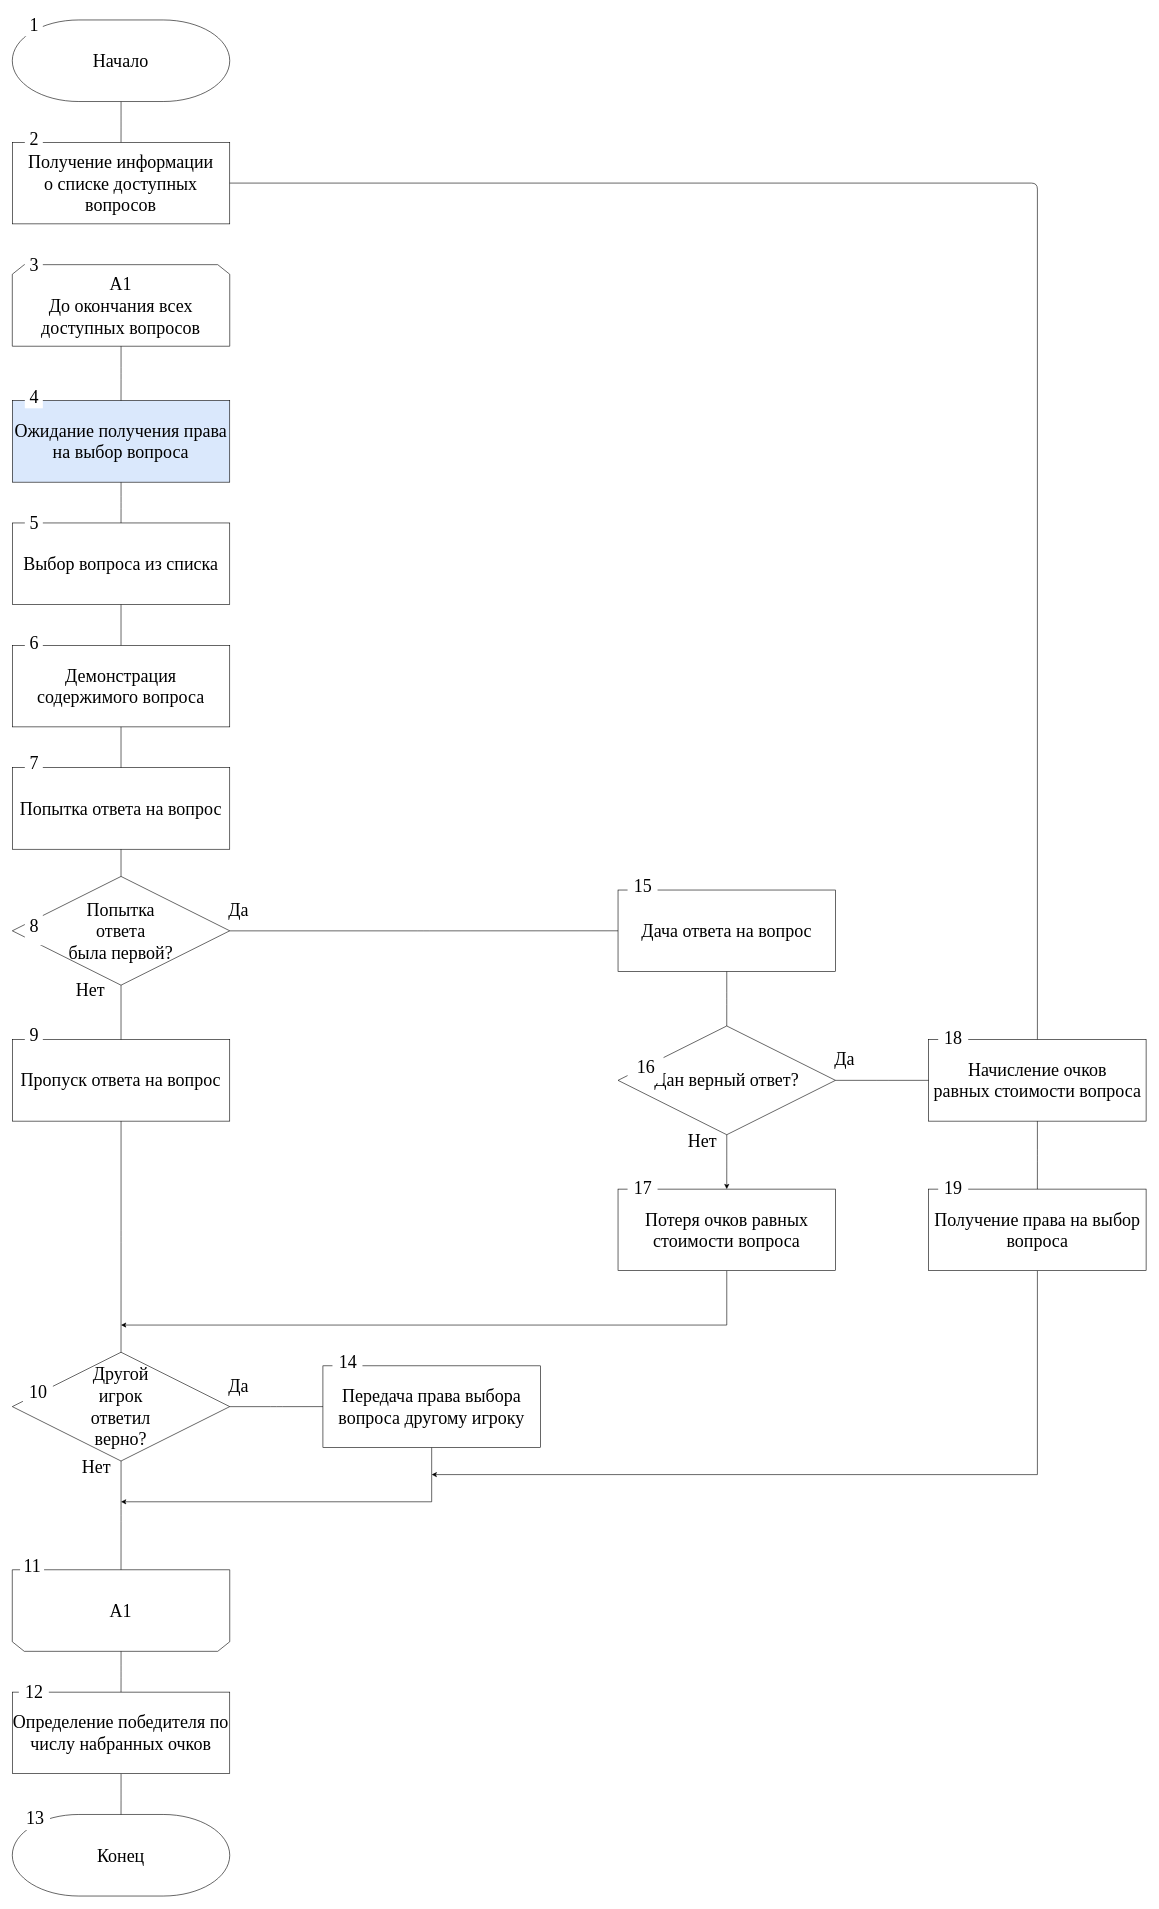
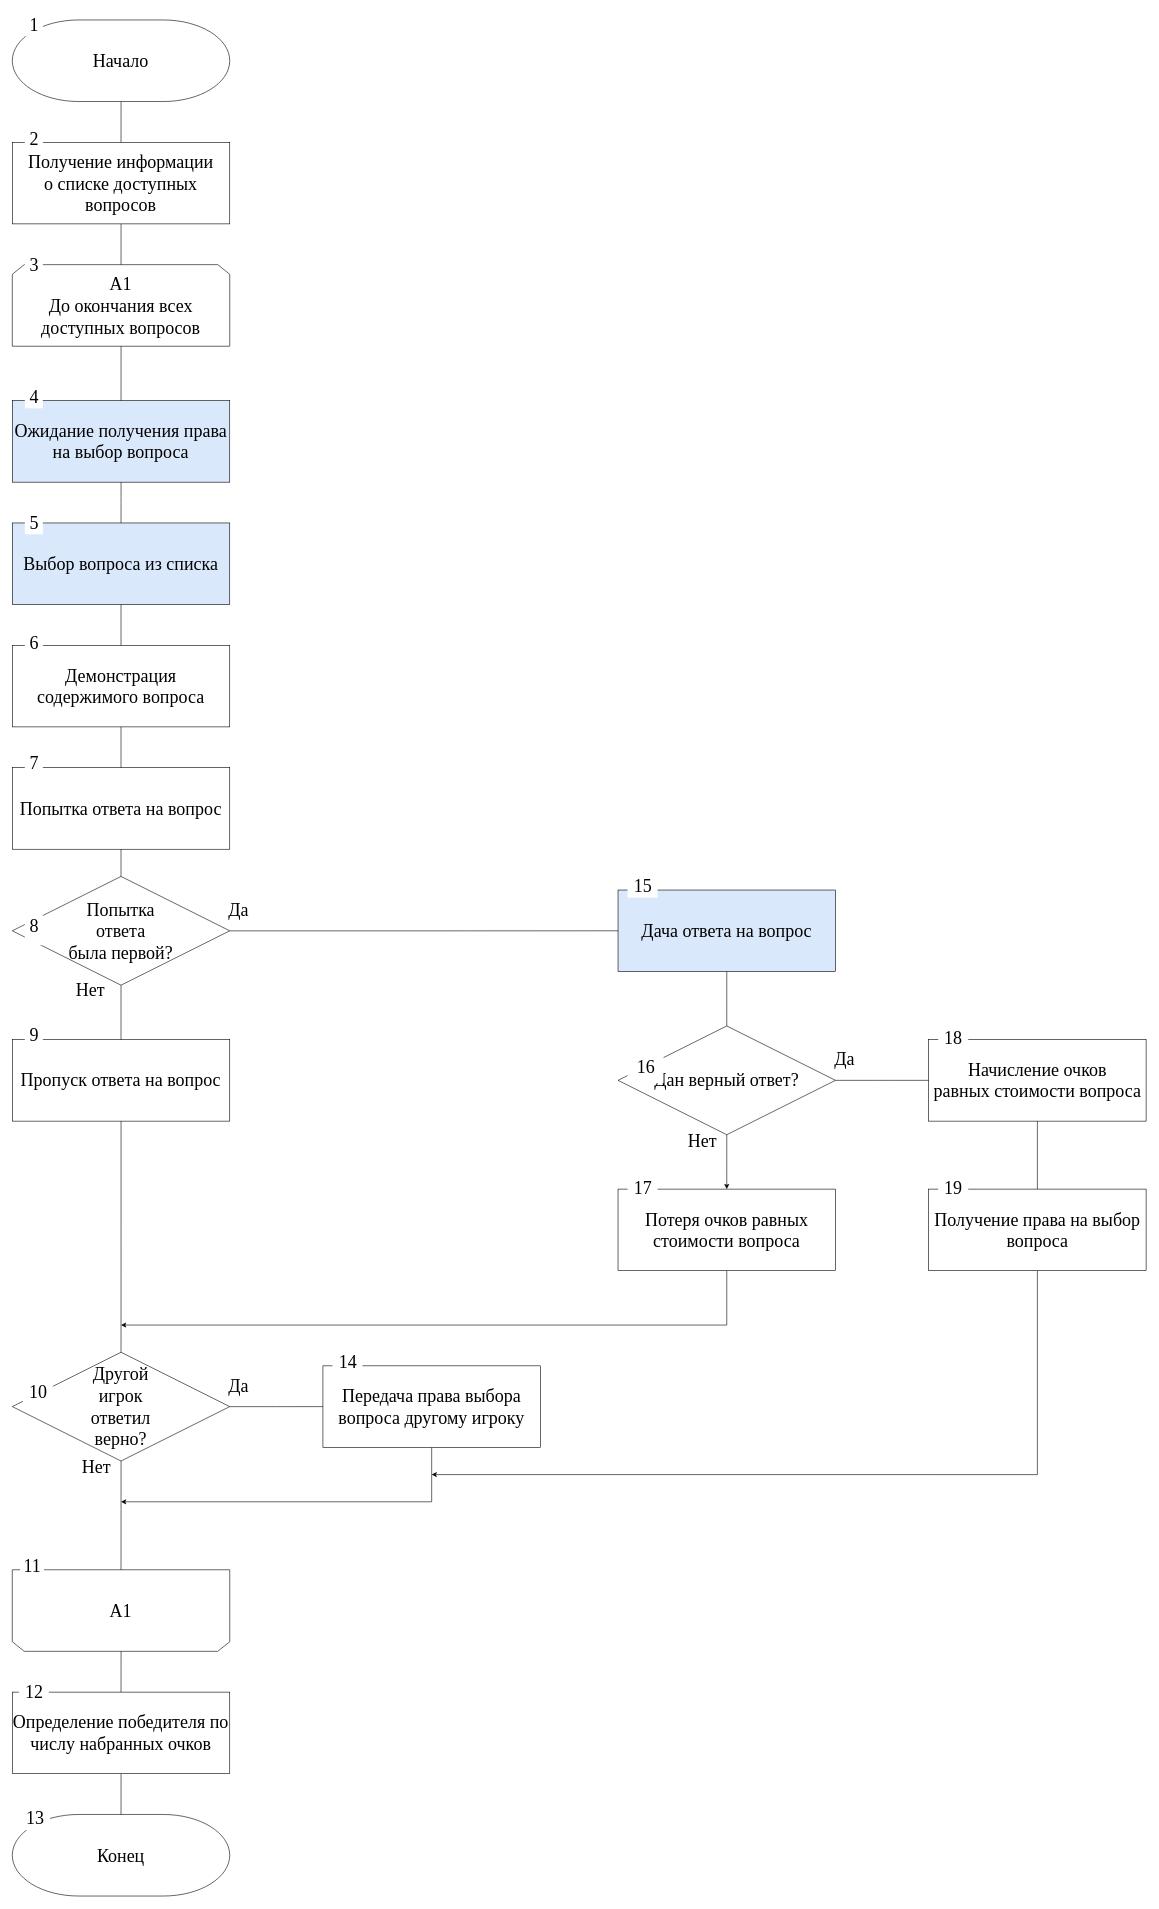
edge "Получение информациио списке доступных вопросов" -- "Начисление очковравных стоимости вопроса": now "Получение информациио списке доступных вопросов" -- "А1До окончания всех доступных вопросов"
node "Выбор вопроса из списка": fillcolor #ffffff -> #dae8fc
node "Дача ответа на вопрос": fillcolor #ffffff -> #dae8fc
